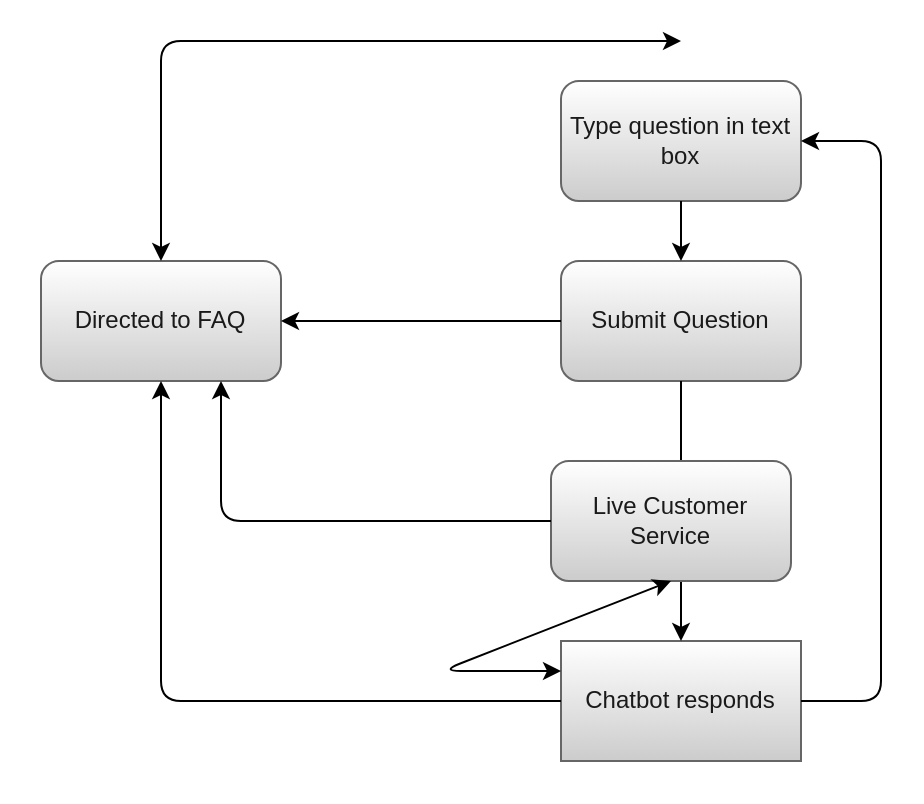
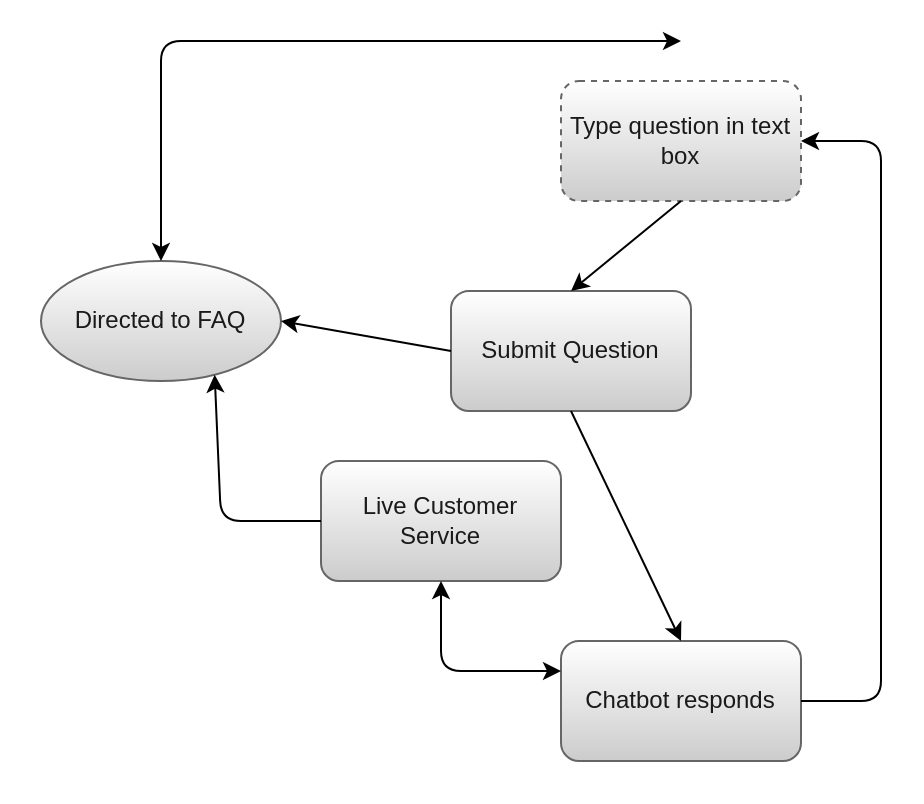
node "Type question in text box": style solid -> dashed
node "Directed to FAQ": shape rounded rectangle -> ellipse
node "Submit Question": moved (681, 321) -> (571, 351)
node "Live Customer Service": moved (671, 521) -> (441, 521)
edge "Chatbot responds" -> "Directed to FAQ": removed
node "Chatbot responds": shape rectangle -> rounded rectangle
